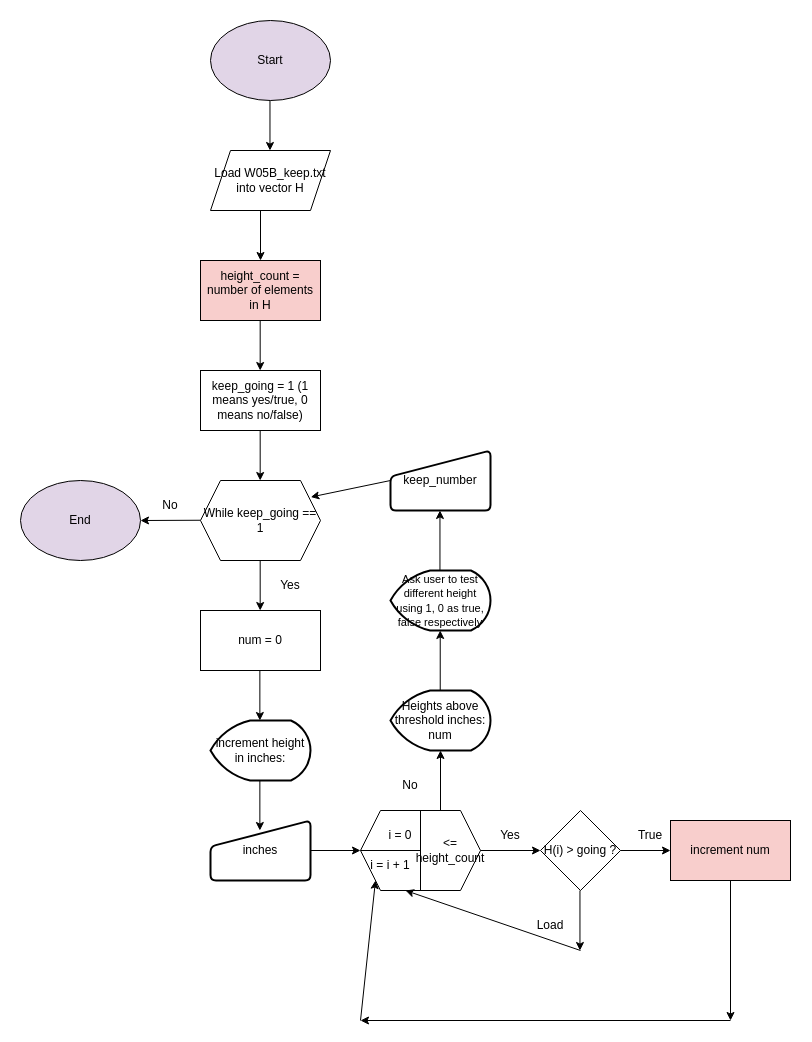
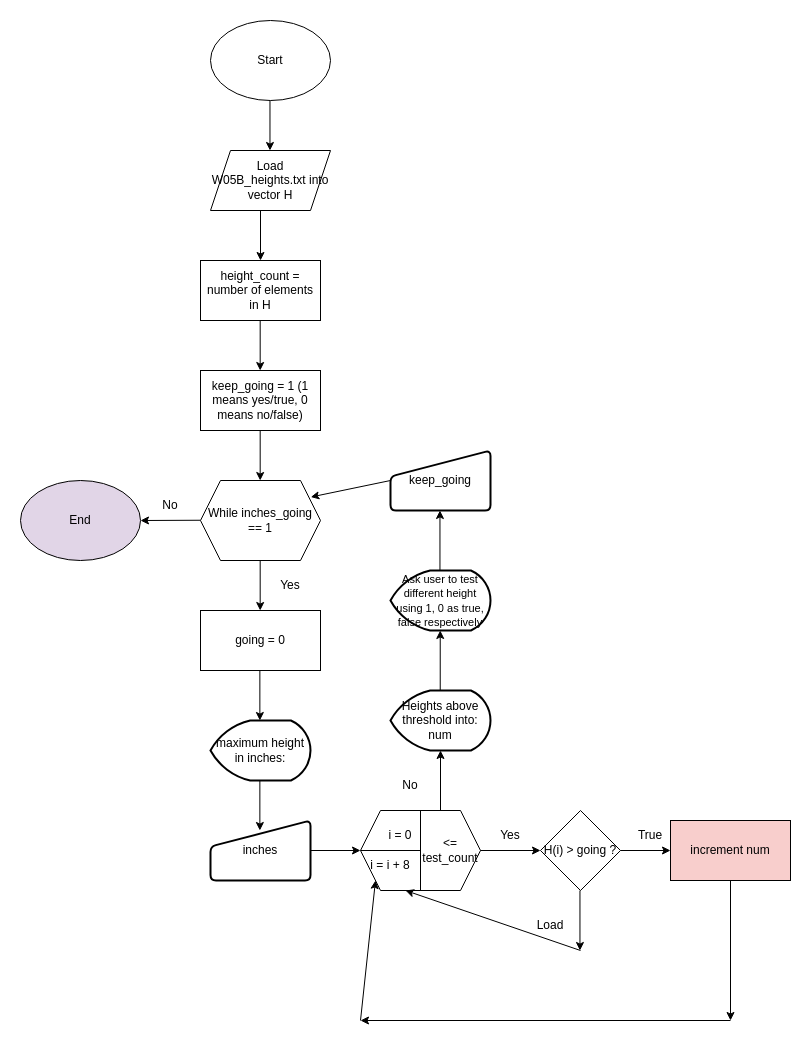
node "Start": fillcolor #e1d5e7 -> #ffffff
node "Load W05B_keep.txt into vector H": label "Load W05B_keep.txt into vector H" -> "Load W05B_heights.txt into vector H"
node "height_count = number of elements in H": fillcolor #f8cecc -> #ffffff
node "keep_number": label "keep_number" -> "keep_going"
node "While keep_going == 1": label "While keep_going == 1" -> "While inches_going == 1"
node "num = 0": label "num = 0" -> "going = 0"
node "Heights above threshold inches: num": label "Heights above threshold inches: num" -> "Heights above threshold into: num"
node "increment height in inches:": label "increment height in inches:" -> "maximum height in inches:"
node "<= height_count": label "<= height_count" -> "<= test_count"
node "i = i + 1": label "i = i + 1" -> "i = i + 8"
